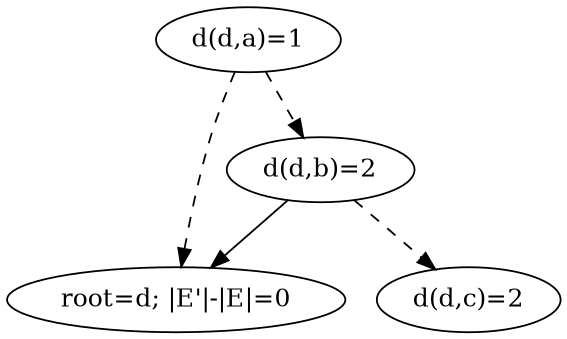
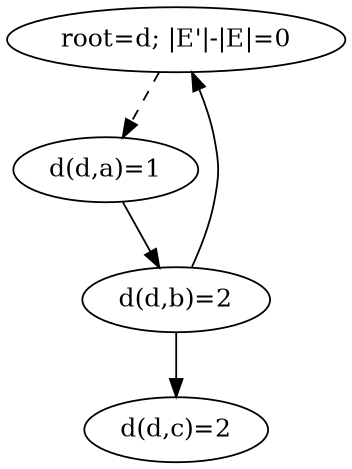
edge "d(d,a)=1" -> "d(d,b)=2": style dashed -> solid
edge "d(d,a)=1" -> "root=d; |E'|-|E|=0": reversed
edge "d(d,b)=2" -> "d(d,c)=2": style dashed -> solid
